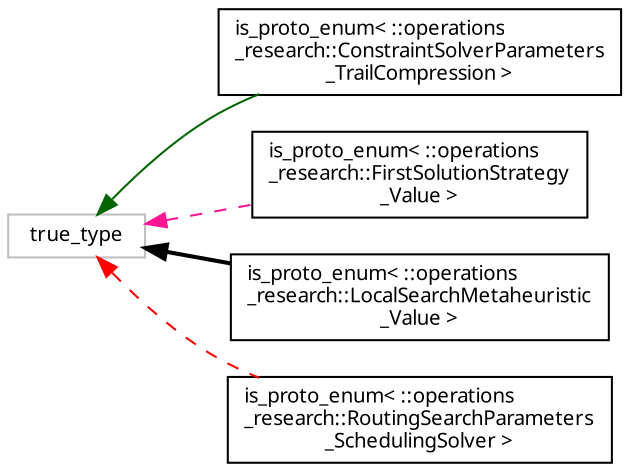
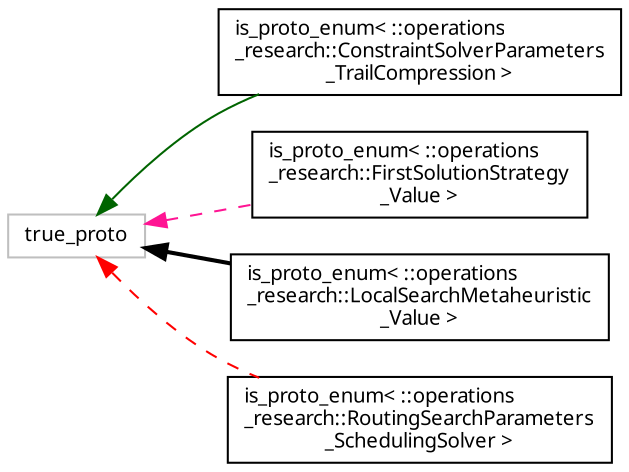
node "true_type": label "true_type" -> "true_proto"
